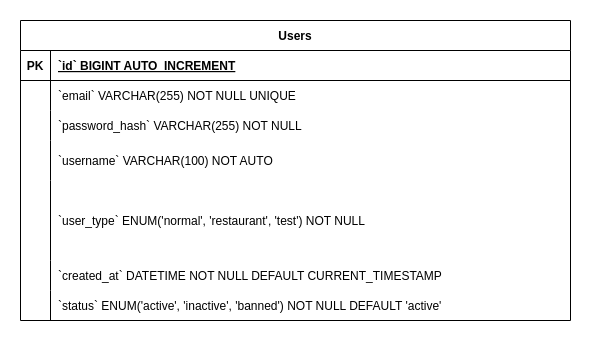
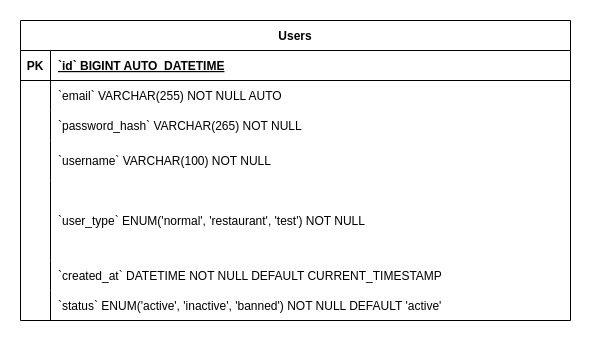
node "`id` BIGINT AUTO_INCREMENT": label "`id` BIGINT AUTO_INCREMENT" -> "`id` BIGINT AUTO_DATETIME"
node "`email` VARCHAR(255) NOT NULL UNIQUE": label "`email` VARCHAR(255) NOT NULL UNIQUE" -> "`email` VARCHAR(255) NOT NULL AUTO"
node "`password_hash` VARCHAR(255) NOT NULL": label "`password_hash` VARCHAR(255) NOT NULL" -> "`password_hash` VARCHAR(265) NOT NULL"
node "`username` VARCHAR(100) NOT AUTO": label "`username` VARCHAR(100) NOT AUTO" -> "`username` VARCHAR(100) NOT NULL"
